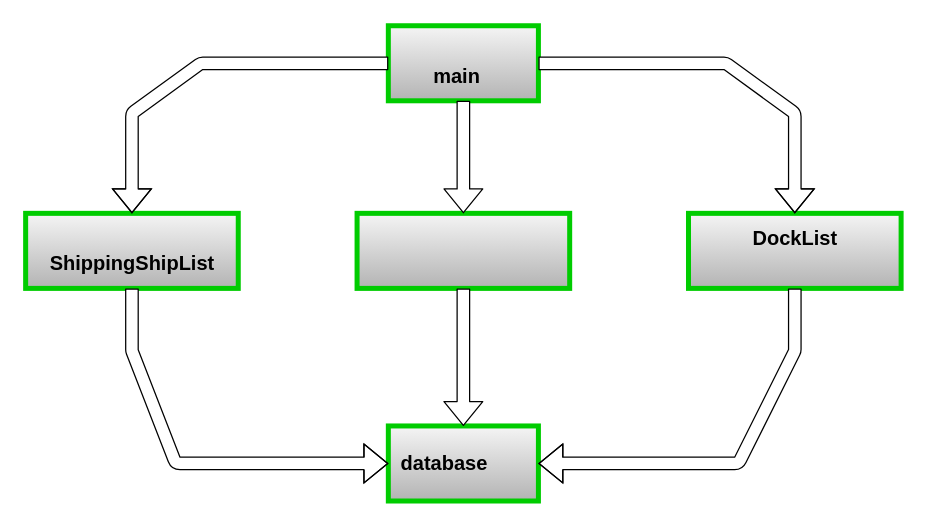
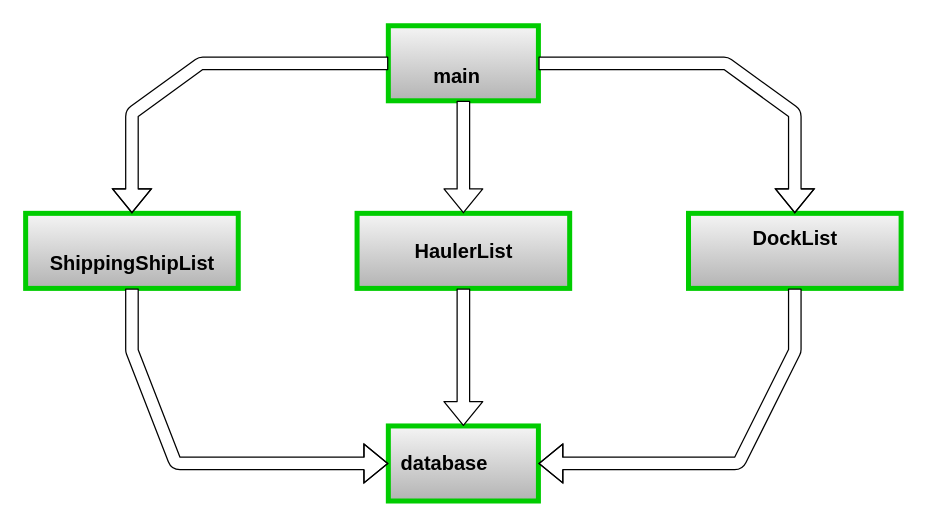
node "HaulerList": added
